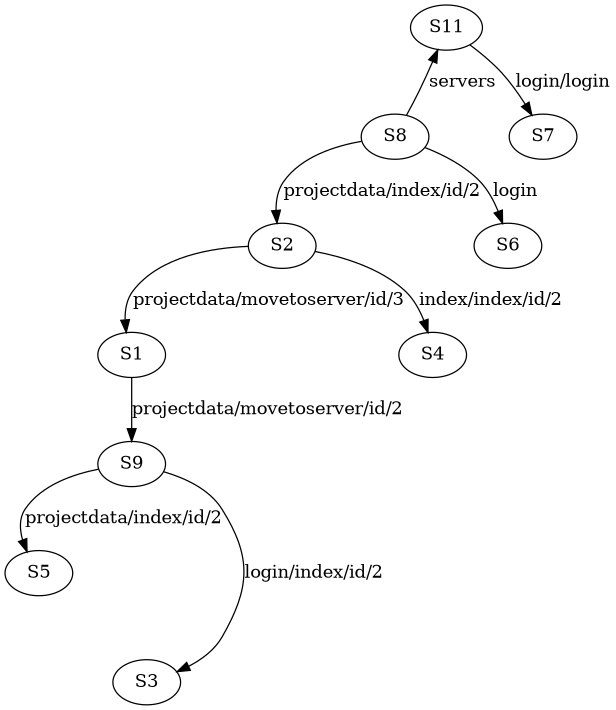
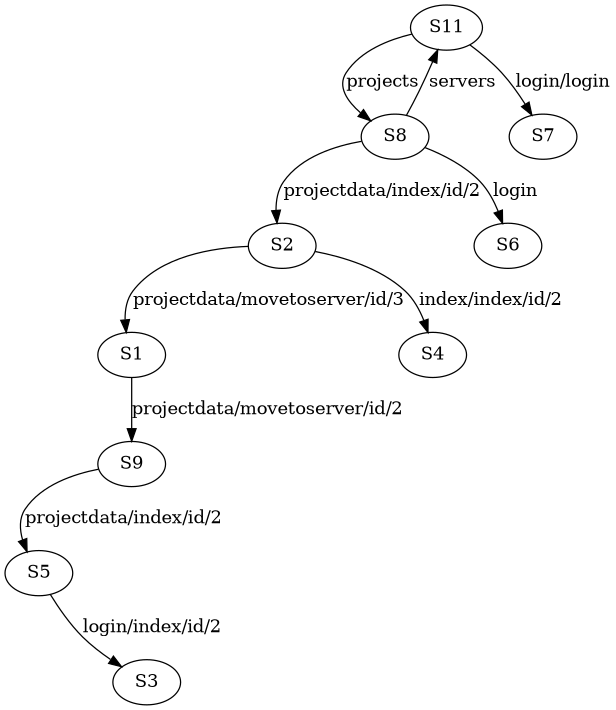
edge "S11" -> "S8": added, label "projects"
edge "S9" -> "S3": now "S5" -> "S3"
